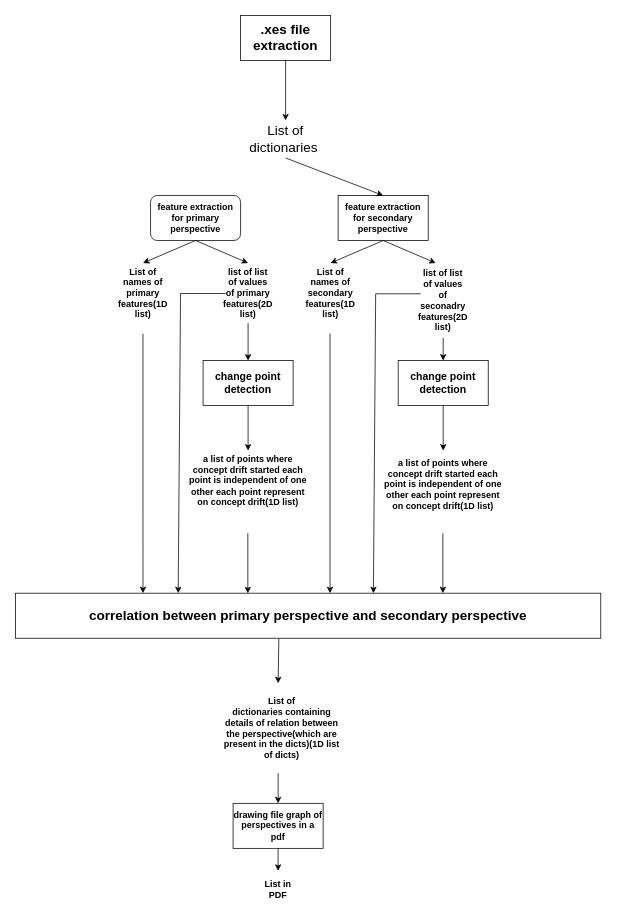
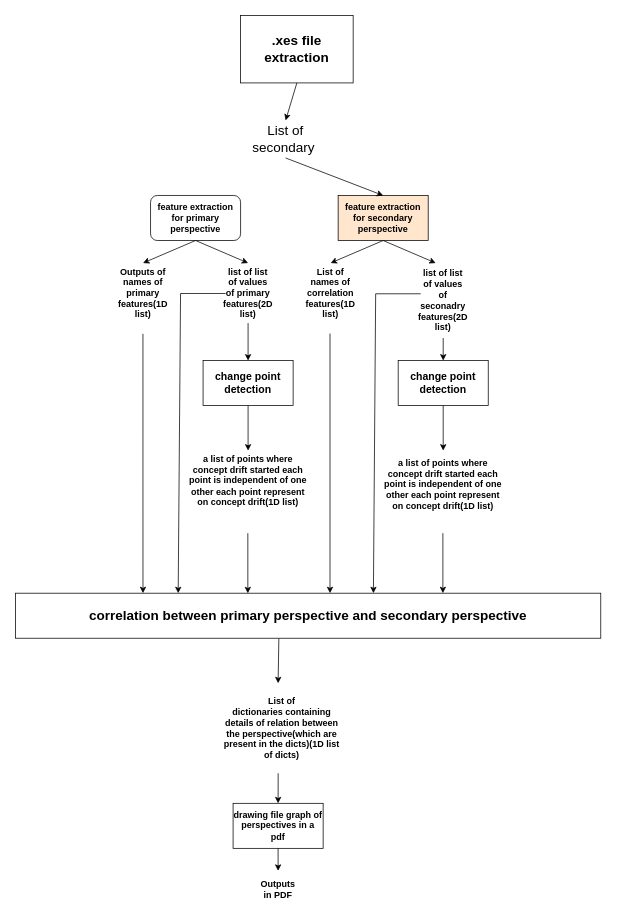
node ".xes file extraction": size 90x45 -> 113x68
node "List of dictionaries": label "List of dictionaries" -> "List of secondary"
node "feature extraction for secondary perspective": fillcolor #ffffff -> #ffe6cc
node "List of names of primary features(1D list)": label "List of names of primary features(1D list)" -> "Outputs of names of primary features(1D list)"
node "List of names of secondary features(1D list)": label "List of names of secondary features(1D list)" -> "List of names of correlation features(1D list)"
node "List in PDF": label "List in PDF" -> "Outputs in PDF"
